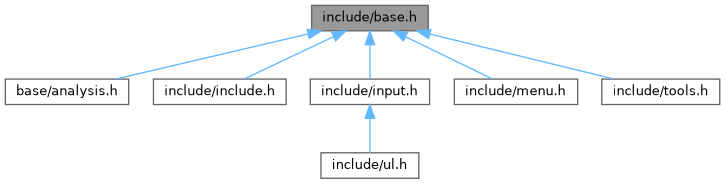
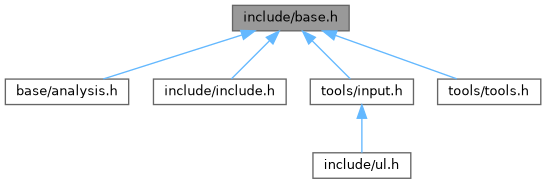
node "include/input.h": label "include/input.h" -> "tools/input.h"
node "include/menu.h": removed
node "include/tools.h": label "include/tools.h" -> "tools/tools.h"
